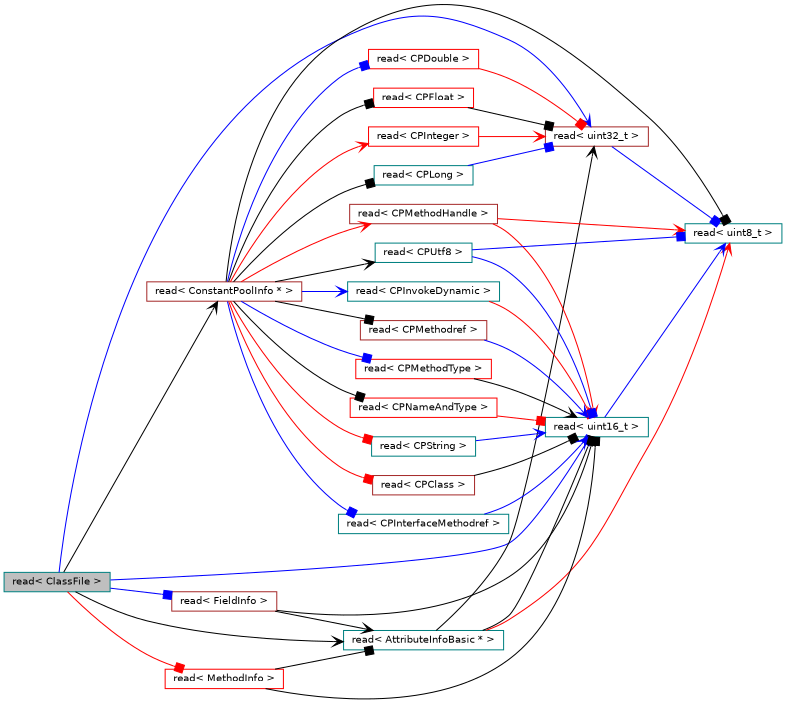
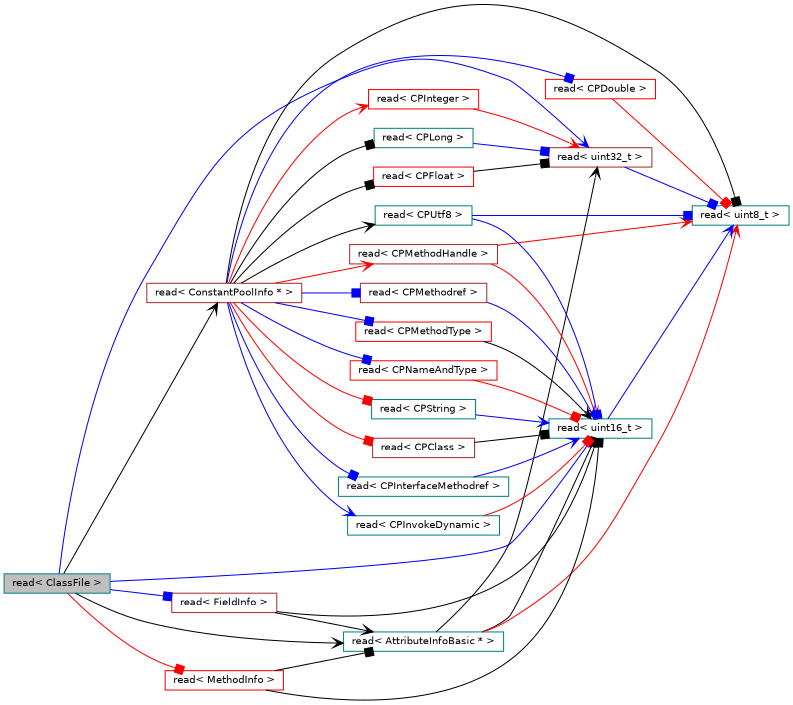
edge "read< CPDouble >" -> "read< uint32_t >": now "read< CPDouble >" -> "read< uint8_t >"
edge "read< ConstantPoolInfo * >" -> "read< CPMethodref >": color black -> blue
edge "read< ConstantPoolInfo * >" -> "read< CPNameAndType >": color black -> blue
